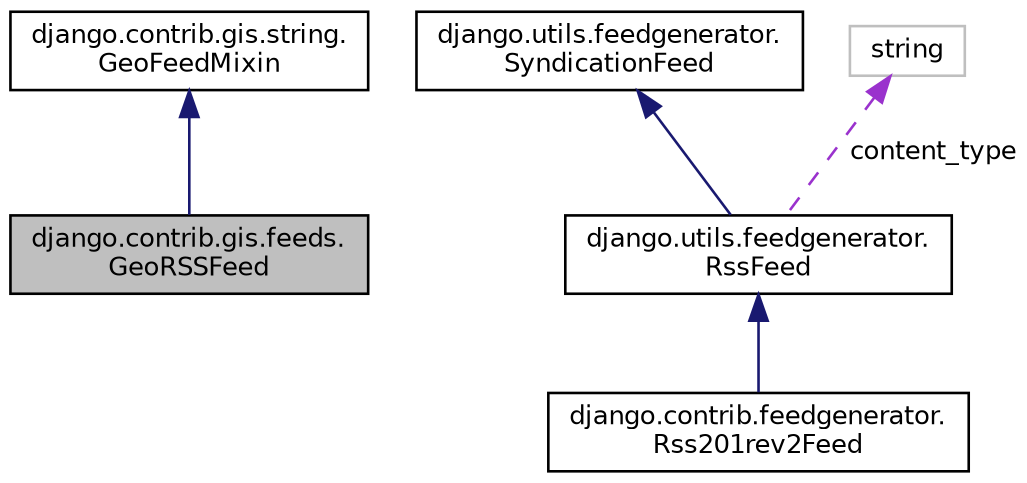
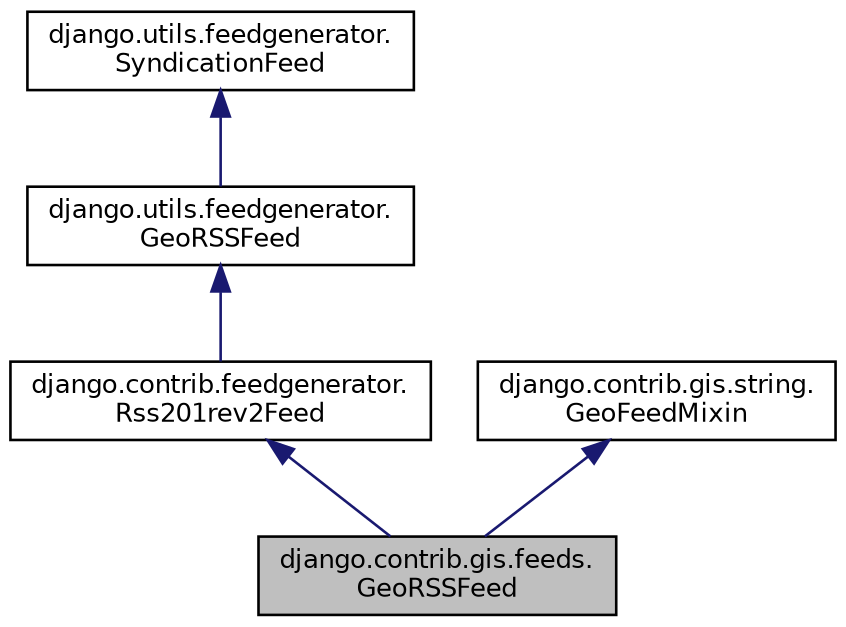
node "string": removed
node "django.utils.feedgenerator. RssFeed": label "django.utils.feedgenerator. RssFeed" -> "django.utils.feedgenerator. GeoRSSFeed"
edge "django.contrib.gis.feeds. GeoRSSFeed" -> "django.contrib.feedgenerator. Rss201rev2Feed": added
